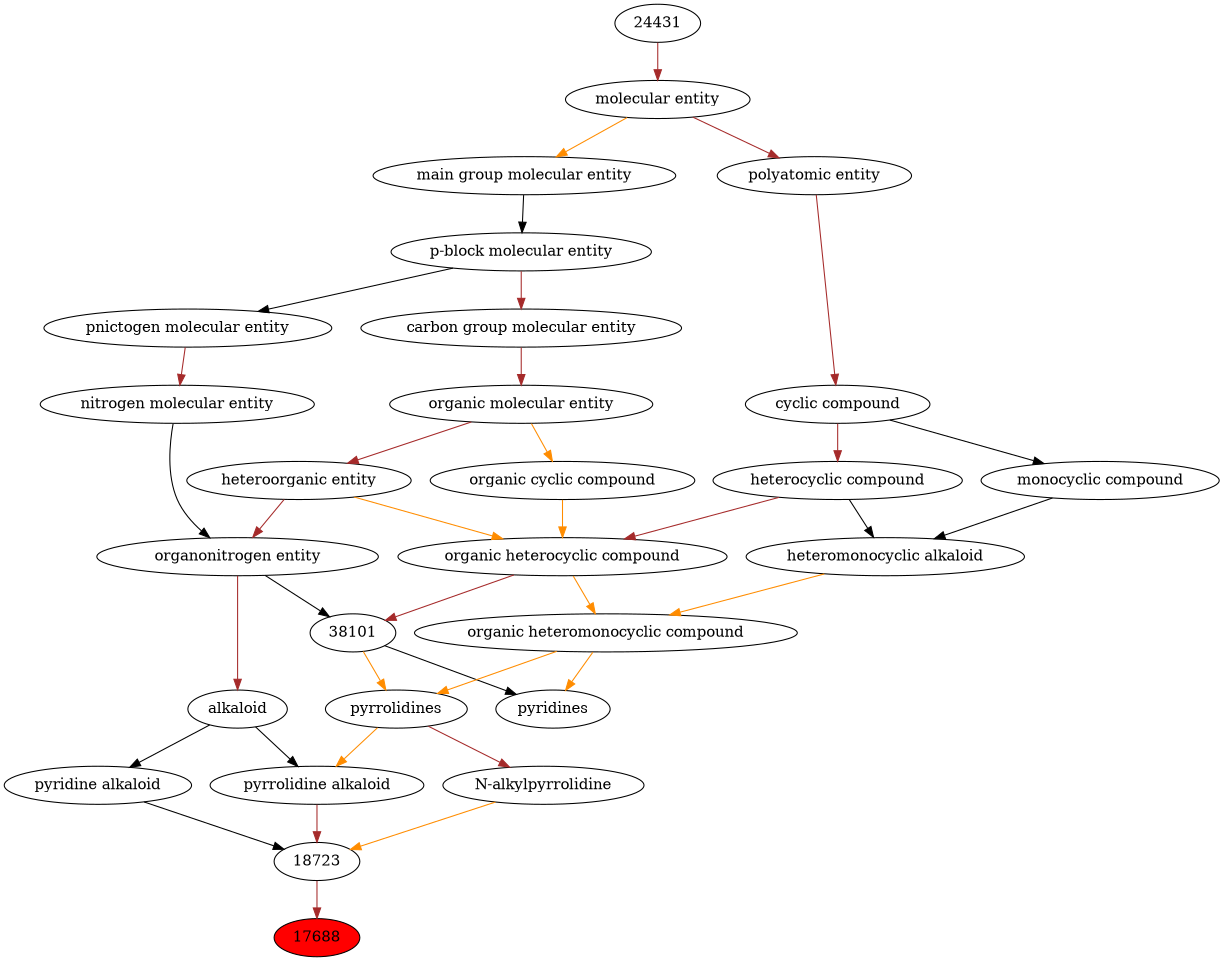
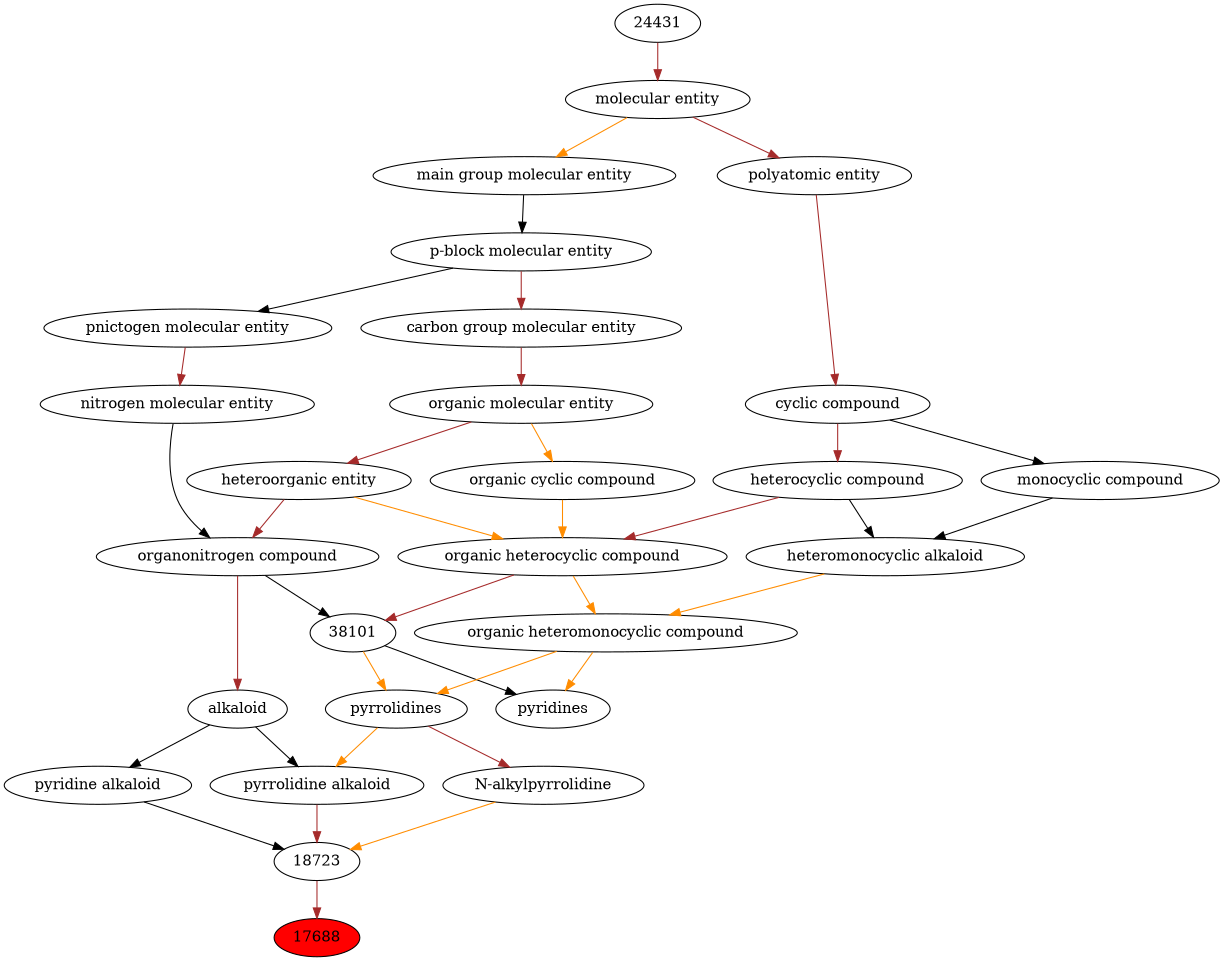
node "organonitrogen entity": label "organonitrogen entity" -> "organonitrogen compound"
